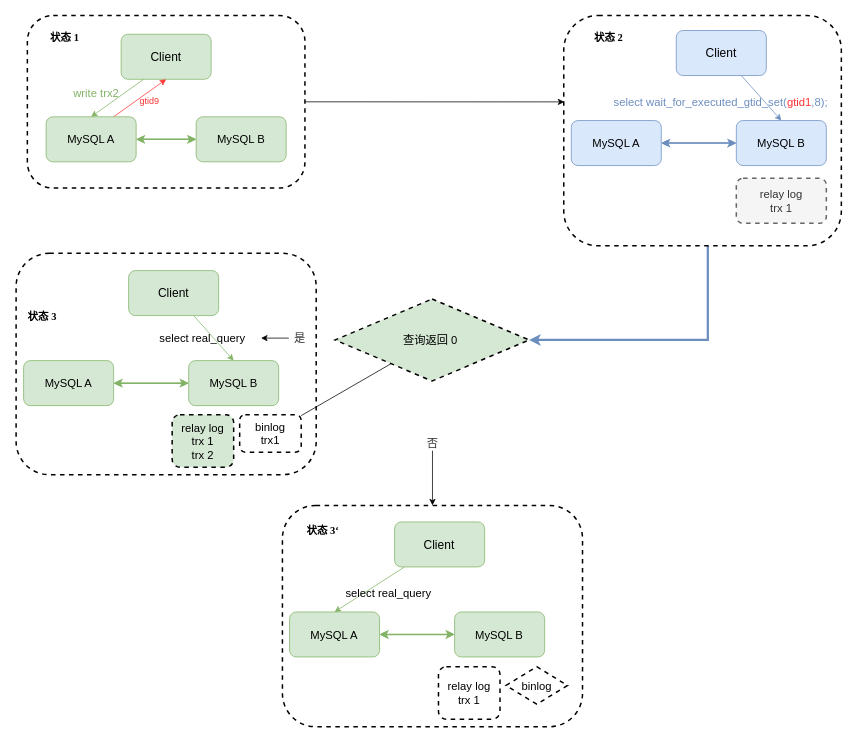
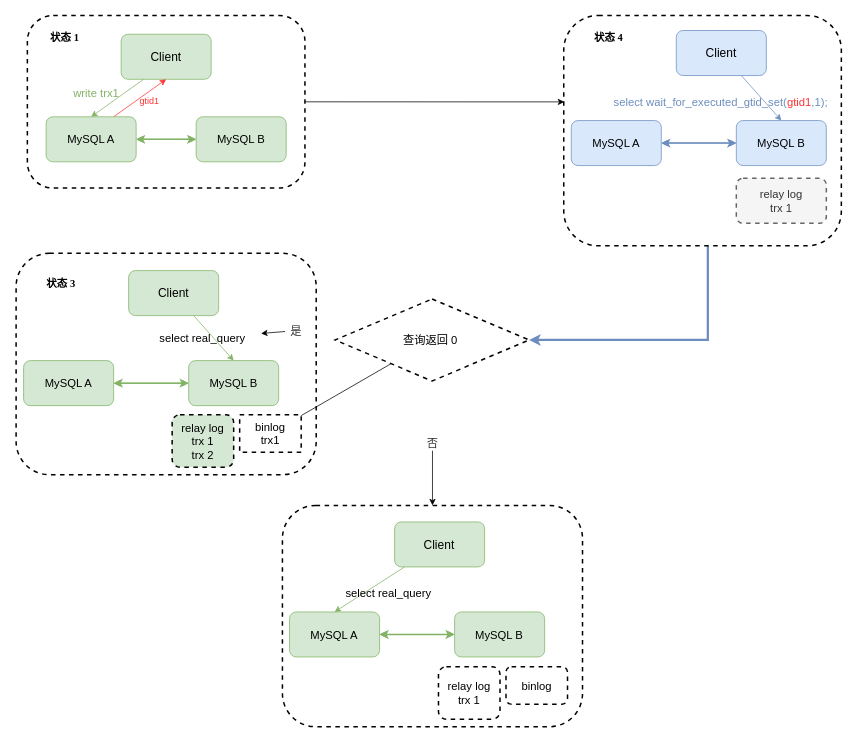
node "状态 2": label "状态 2" -> "状态 4"
node "write trx2": label "write trx2" -> "write trx1"
node "gtid9": label "gtid9" -> "gtid1"
node "select wait_for_executed_gtid_set(gtid1,8);": label "select wait_for_executed_gtid_set(gtid1,8);" -> "select wait_for_executed_gtid_set(gtid1,1);"
node "状态 3": moved (42, 317) -> (61, 284)
node "是": moved (300, 338) -> (296, 330)
node "查询返回 0": fillcolor #d5e8d4 -> #ffffff
node "binlog trx1": shape rounded rectangle -> rectangle
node "状态 3‘": removed
node "binlog": shape diamond -> rounded rectangle
